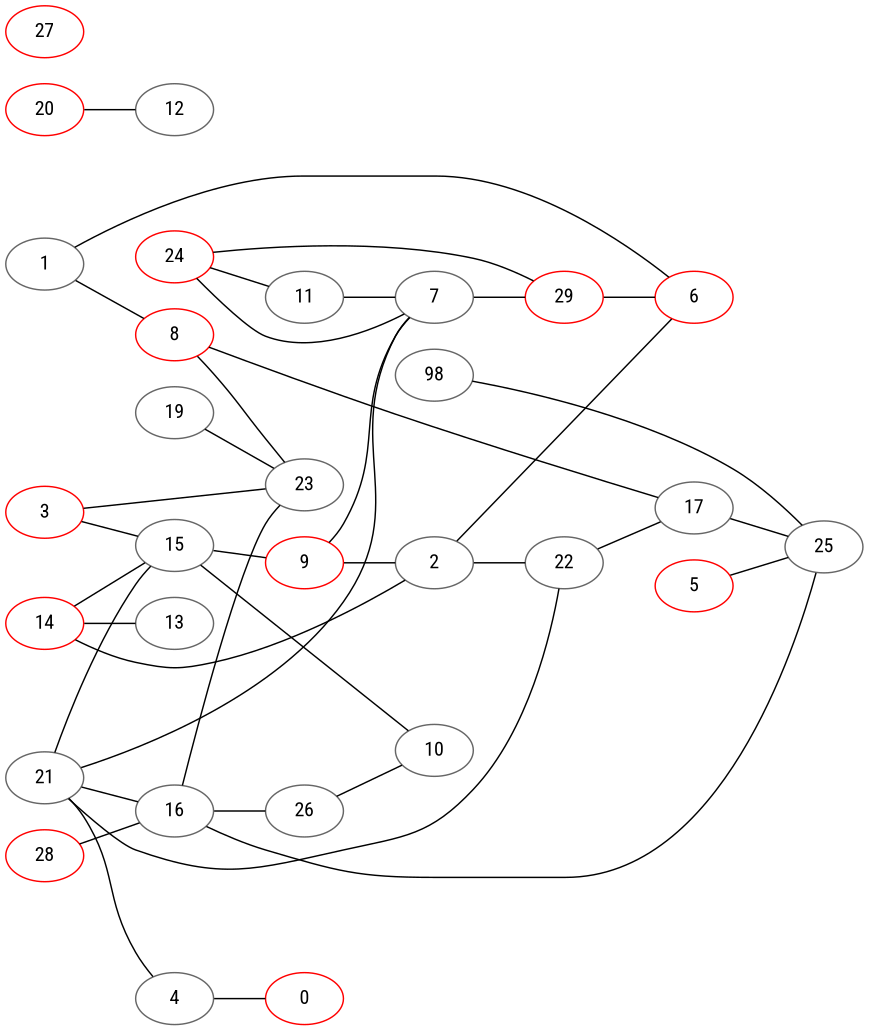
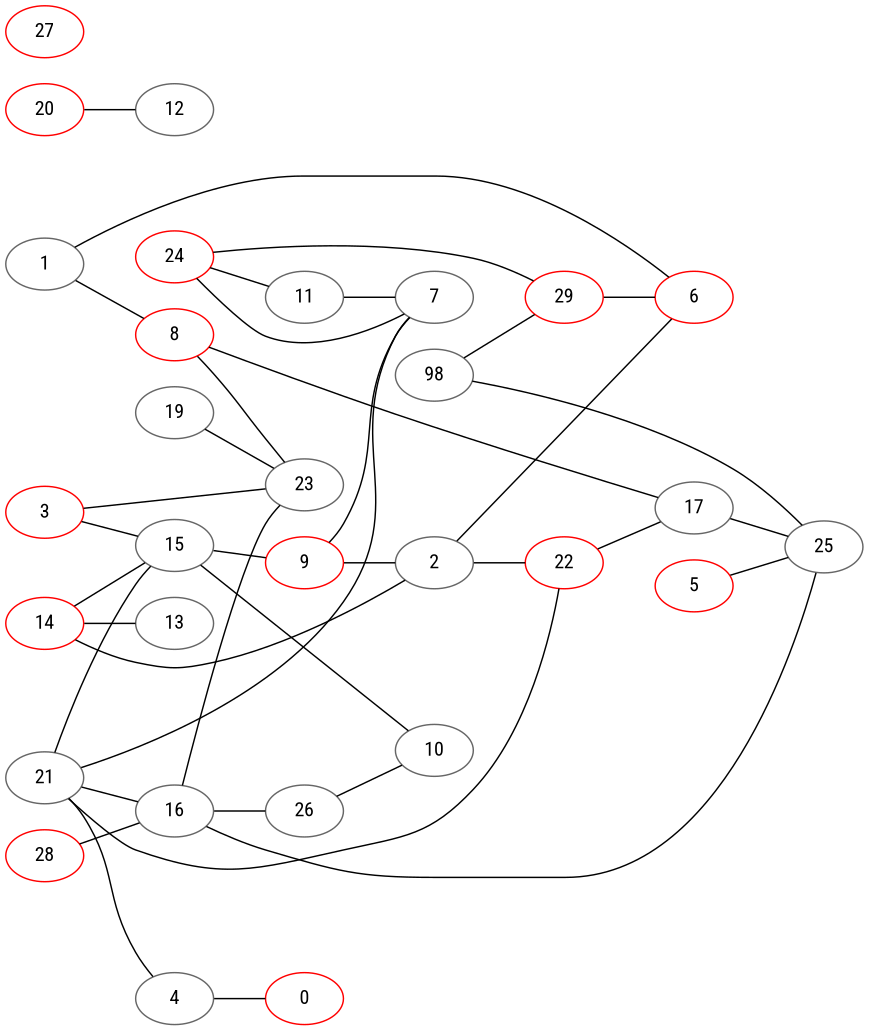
edge "7" -- "29": now "98" -- "29"
node "22": color gray40 -> red
